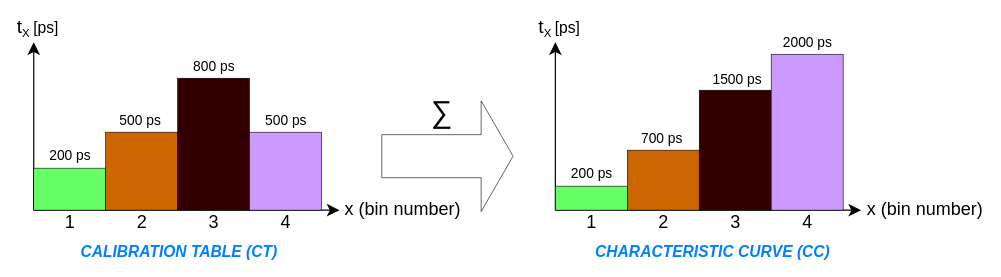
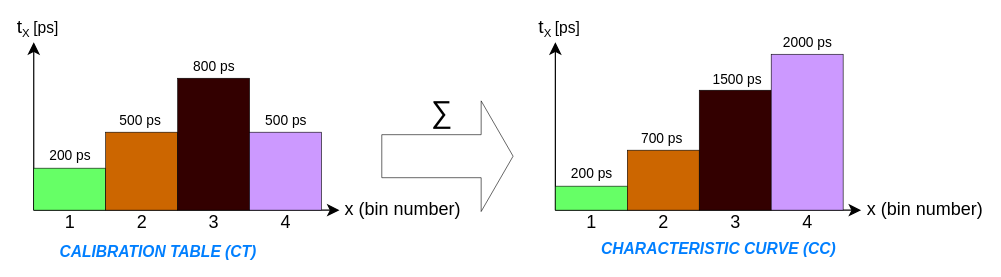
node "CALIBRATION TABLE (CT)": moved (179, 252) -> (158, 252)
node "CHARACTERISTIC CURVE (CC)": moved (713, 252) -> (719, 249)
